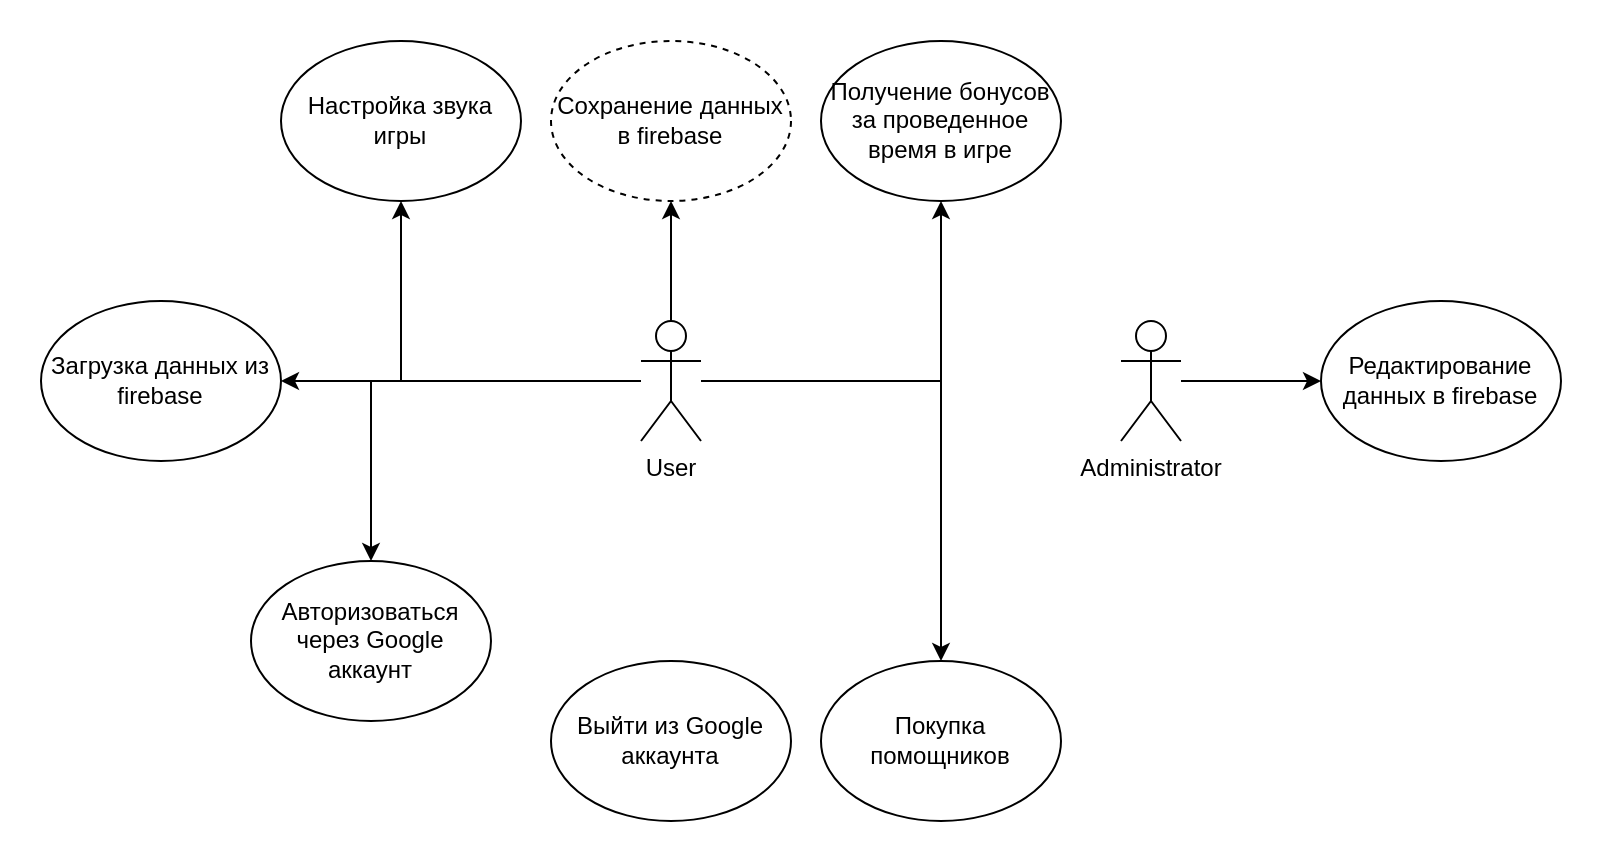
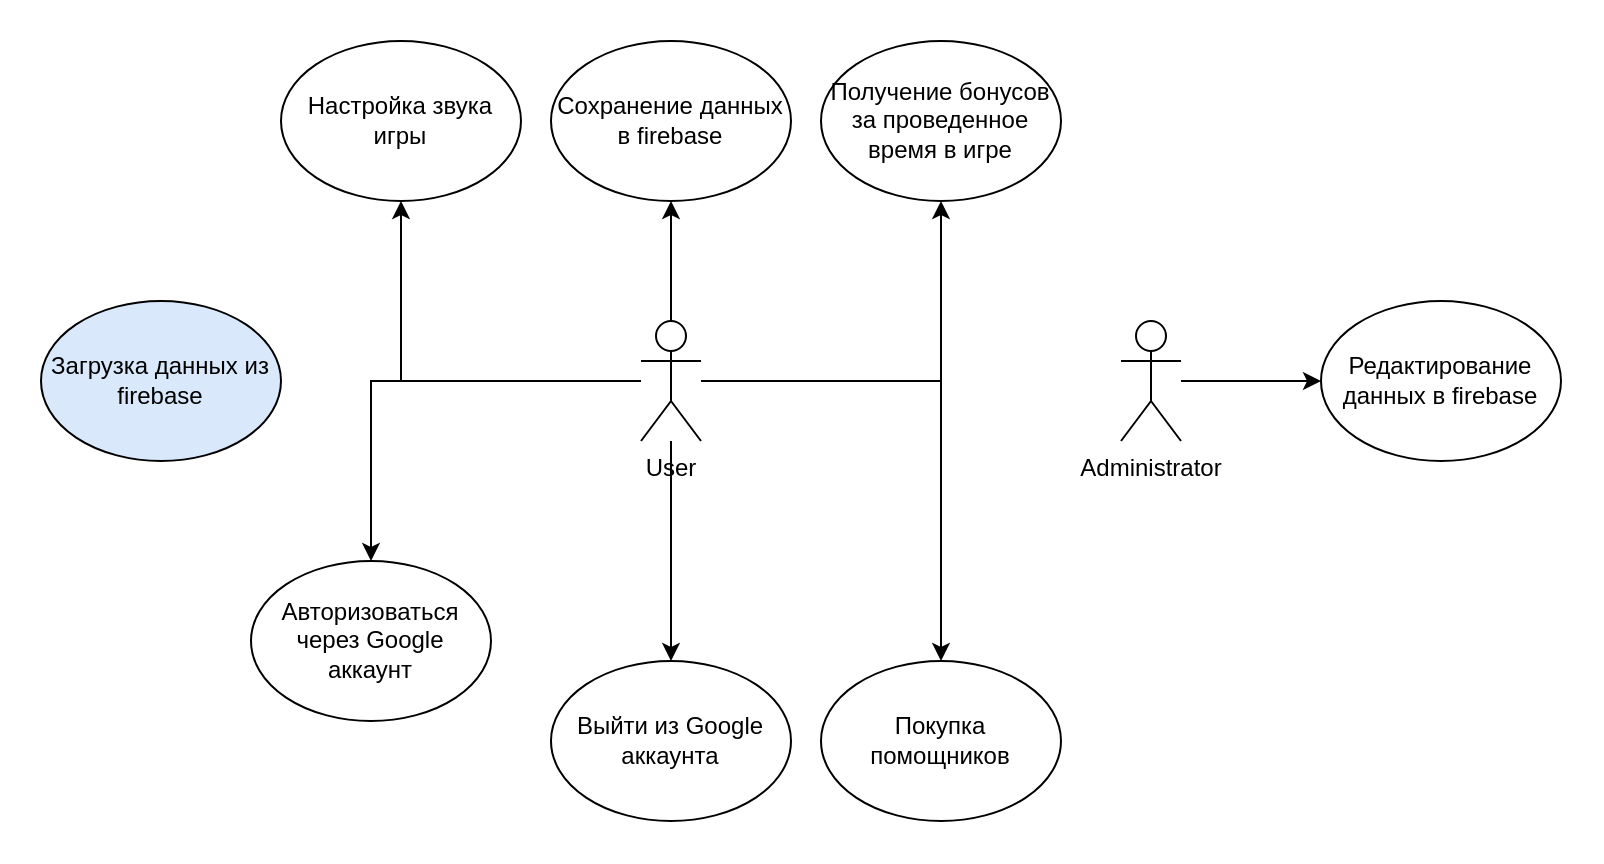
node "Сохранение данных в firebase": style dashed -> solid
node "Загрузка данных из firebase": fillcolor #ffffff -> #dae8fc
edge "User" -> "Загрузка данных из firebase": now "User" -> "Выйти из Google аккаунта"
